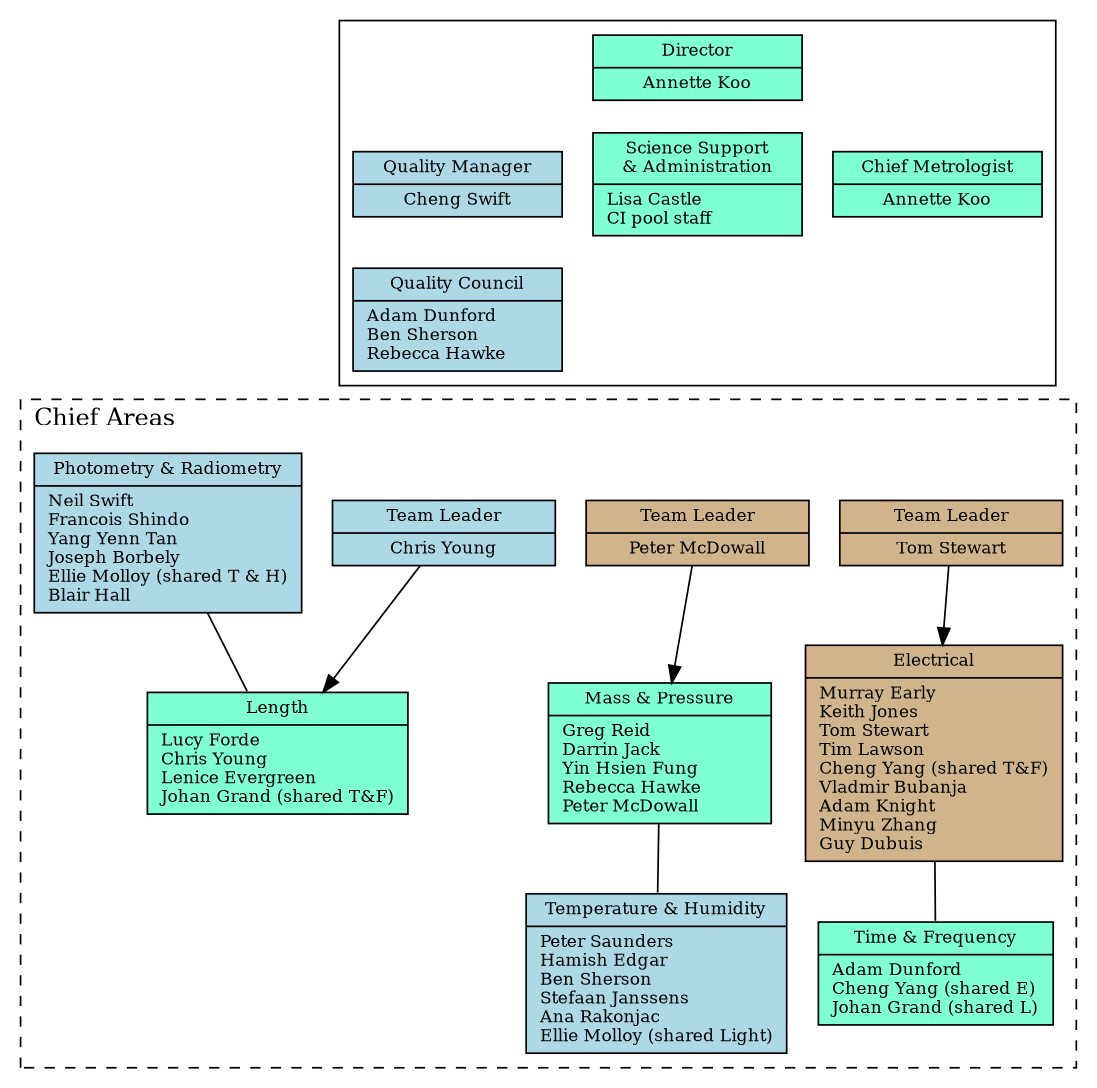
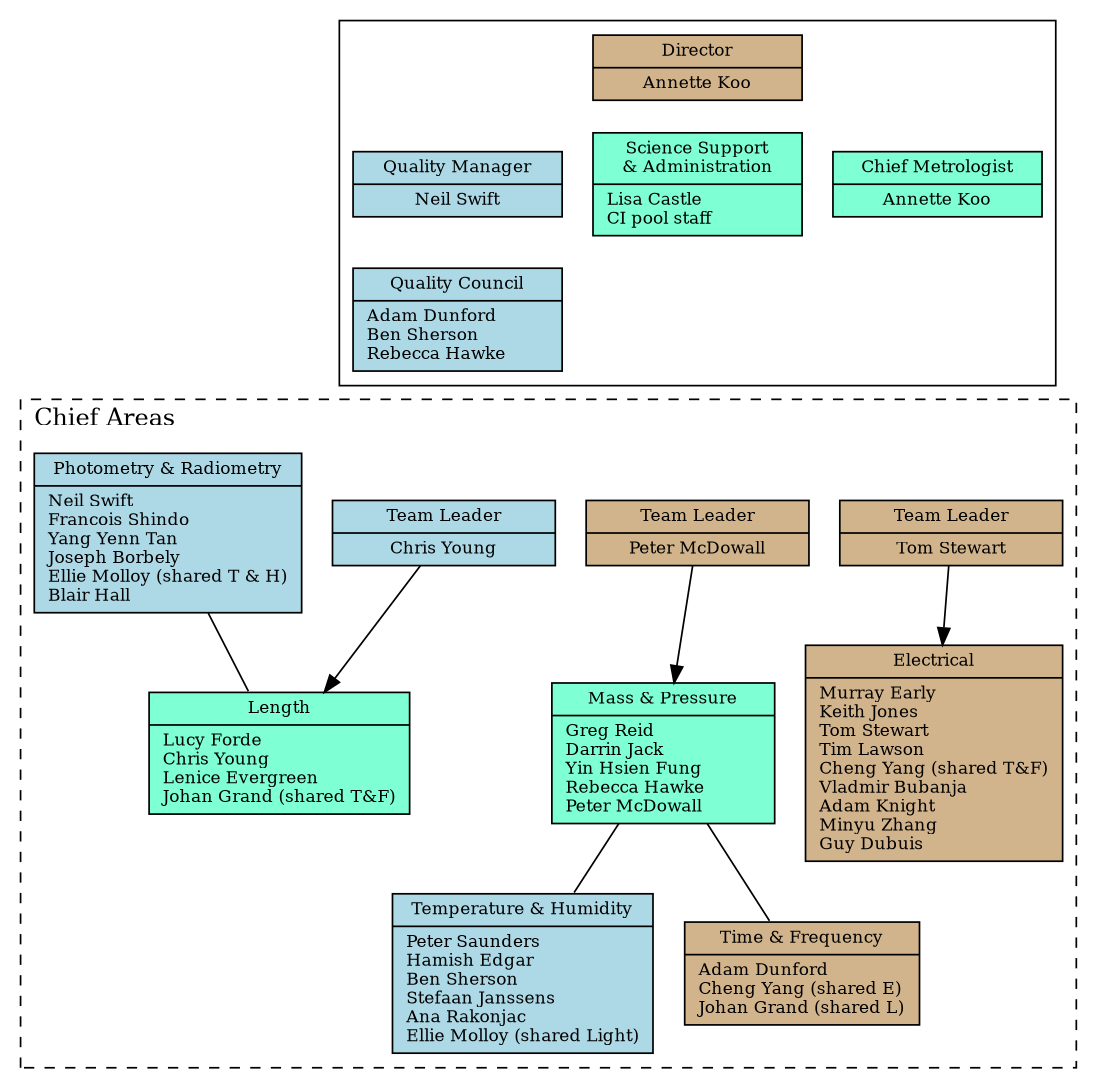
node "Director": fillcolor aquamarine -> tan
node "Quality Manager": text "Cheng Swift" -> "Neil Swift"
edge "Electrical" -> "Time & Frequency": now "Mass & Pressure" -> "Time & Frequency"
node "Time & Frequency": fillcolor aquamarine -> tan
